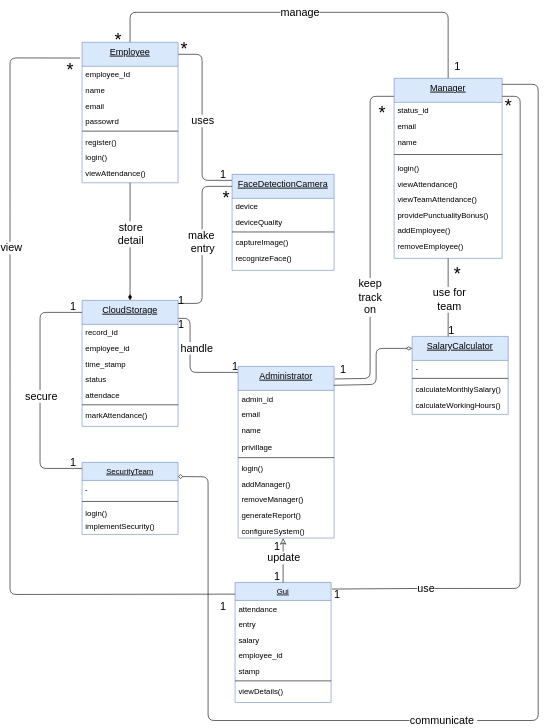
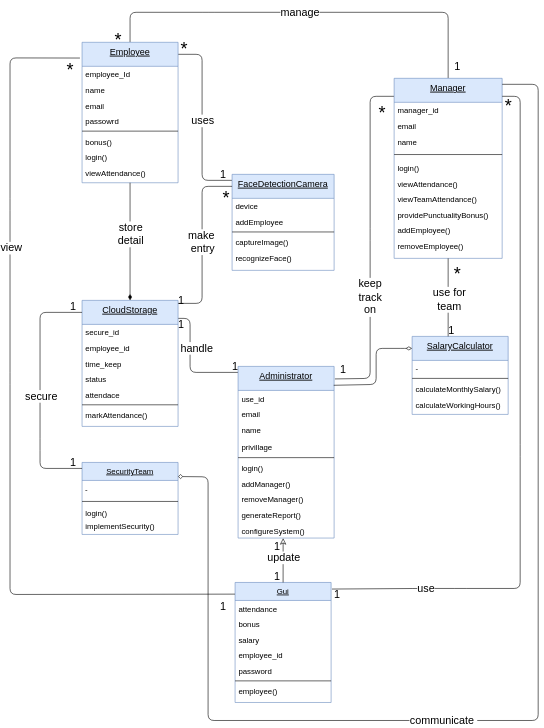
node "status_id": label "status_id" -> "manager_id"
node "register()": label "register()" -> "bonus()"
node "deviceQuality": label "deviceQuality" -> "addEmployee"
node "record_id": label "record_id" -> "secure_id"
node "time_stamp": label "time_stamp" -> "time_keep"
node "admin_id": label "admin_id" -> "use_id"
node "entry": label "entry" -> "bonus"
node "stamp": label "stamp" -> "password"
node "viewDetails()": label "viewDetails()" -> "employee()"
